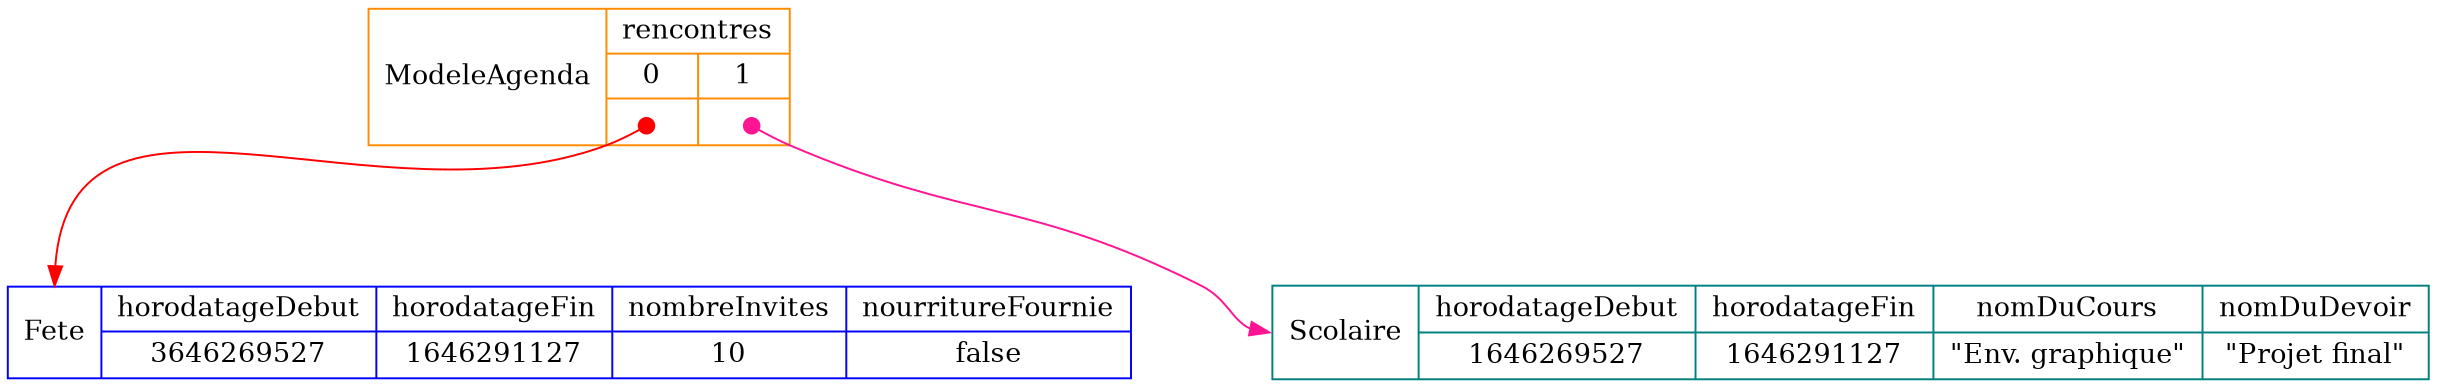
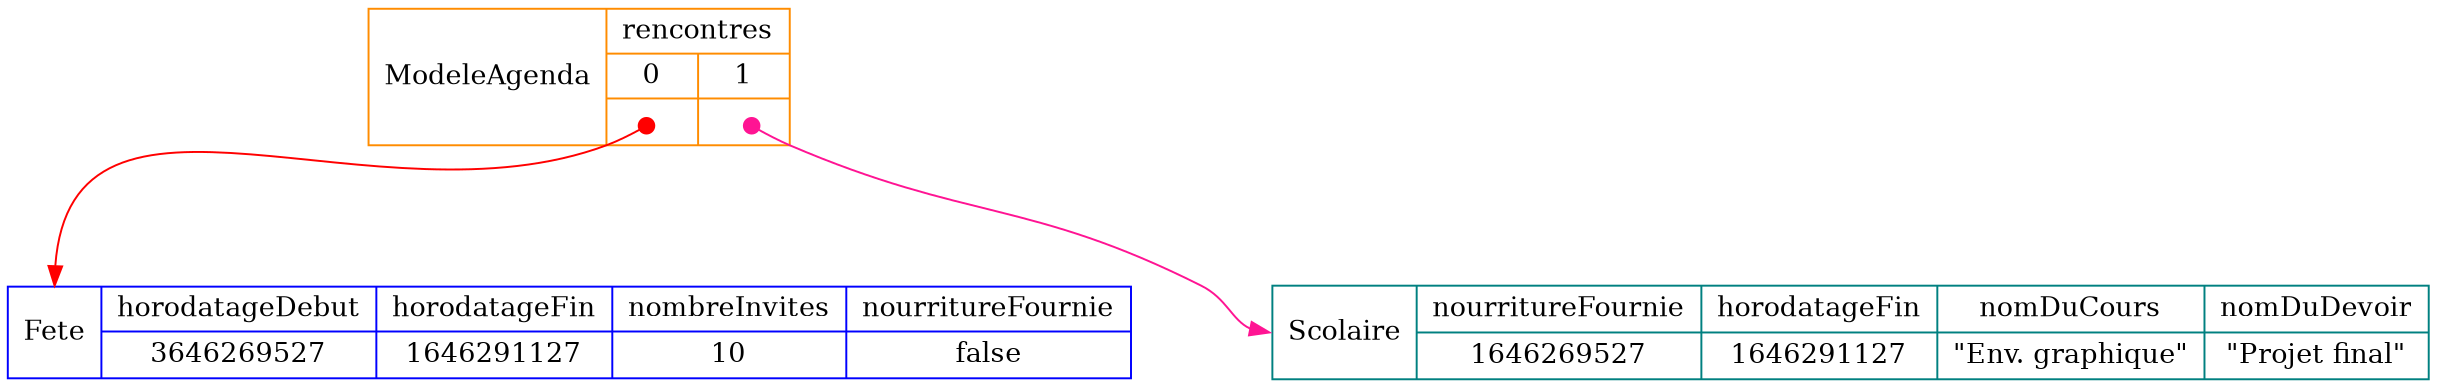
node "Scolaire": text "horodatageDebut" -> "nourritureFournie"
